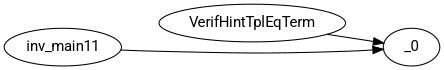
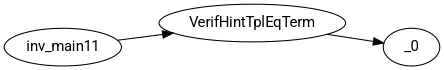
edge "inv_main11" -> "_0": now "inv_main11" -> "VerifHintTplEqTerm"
